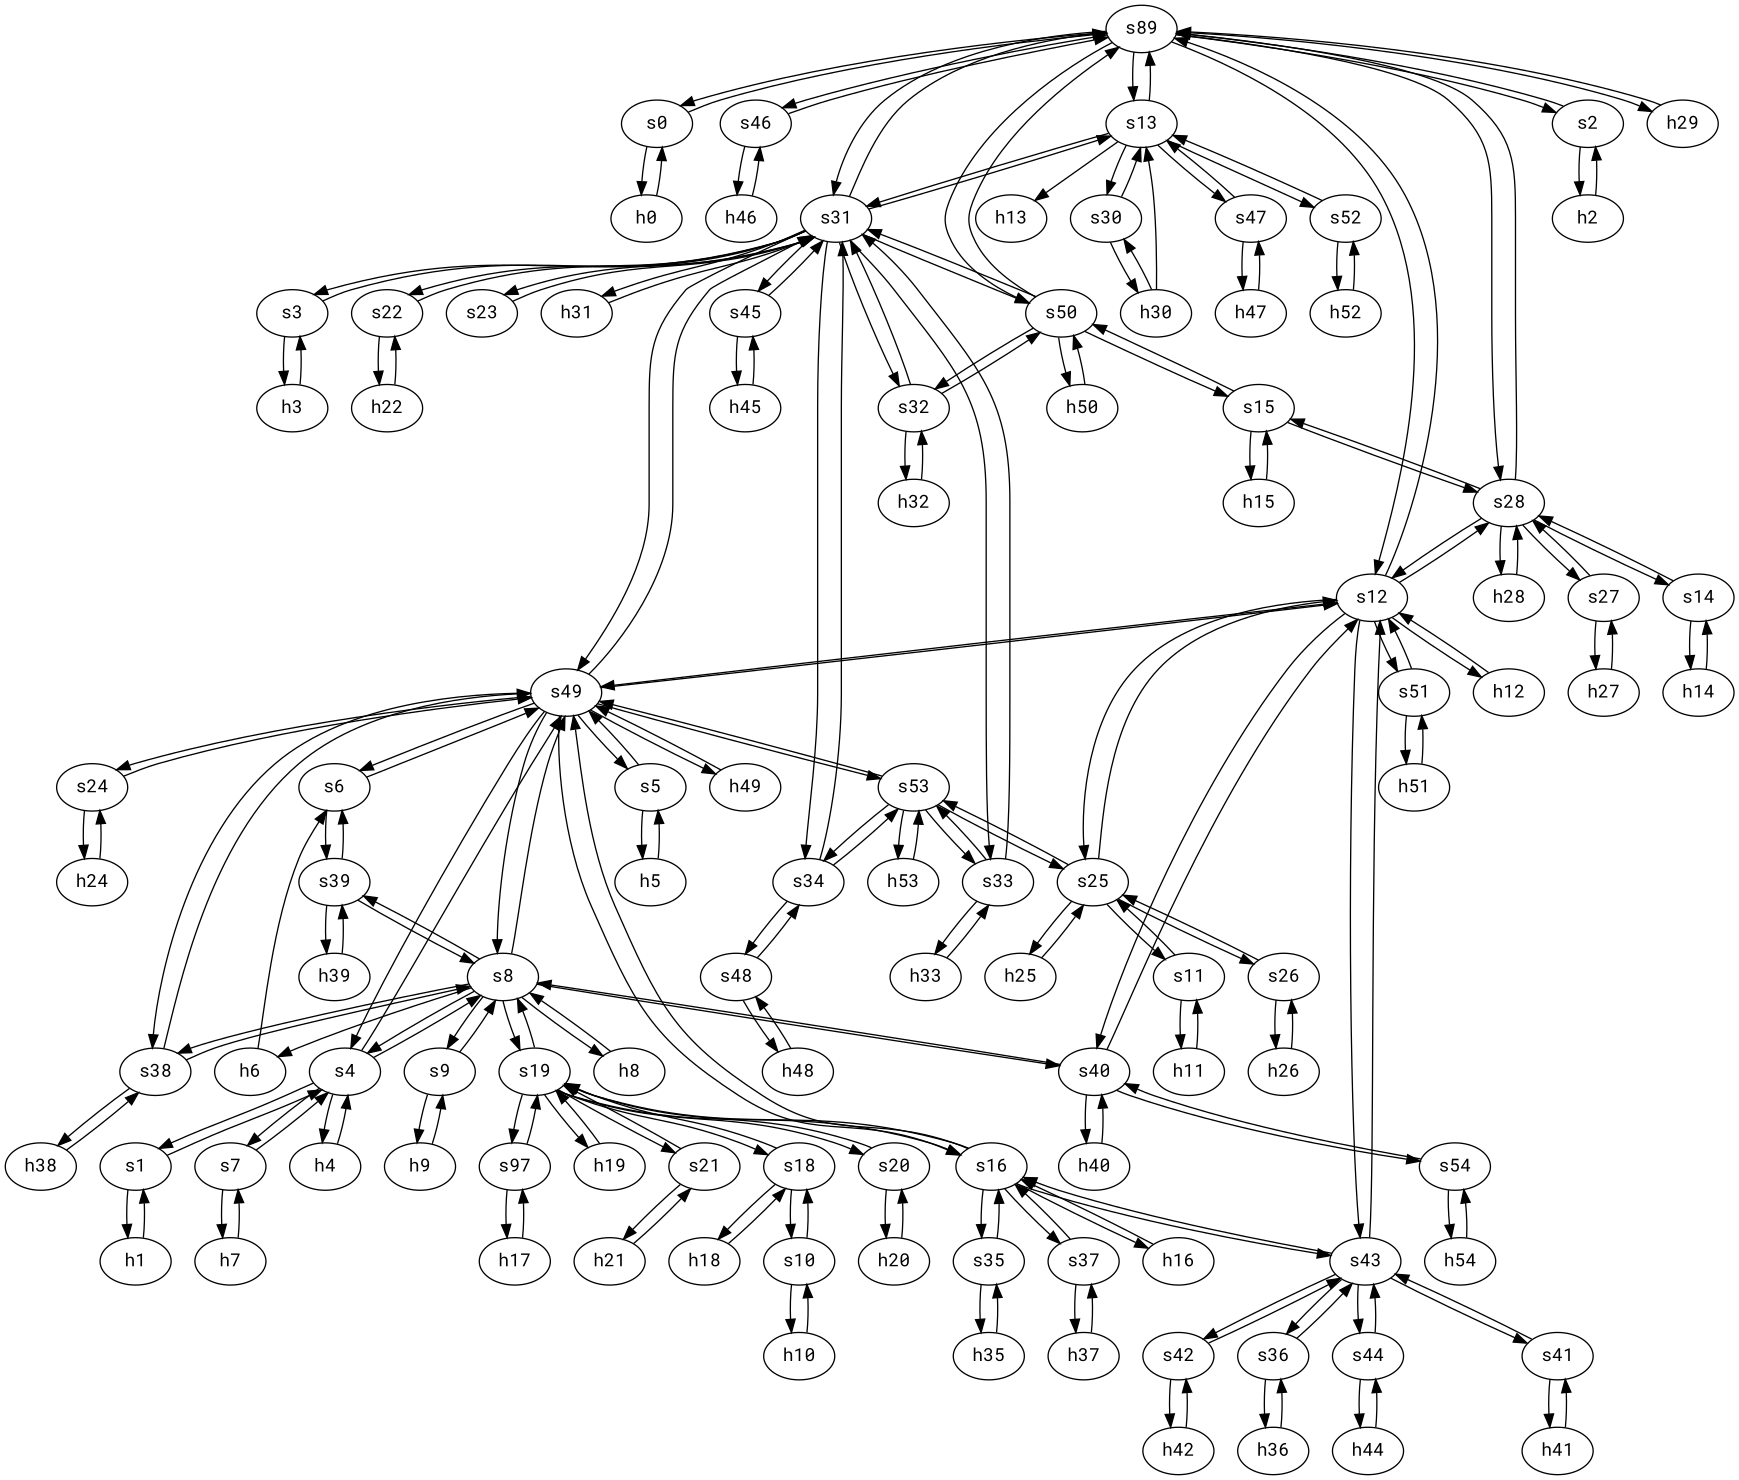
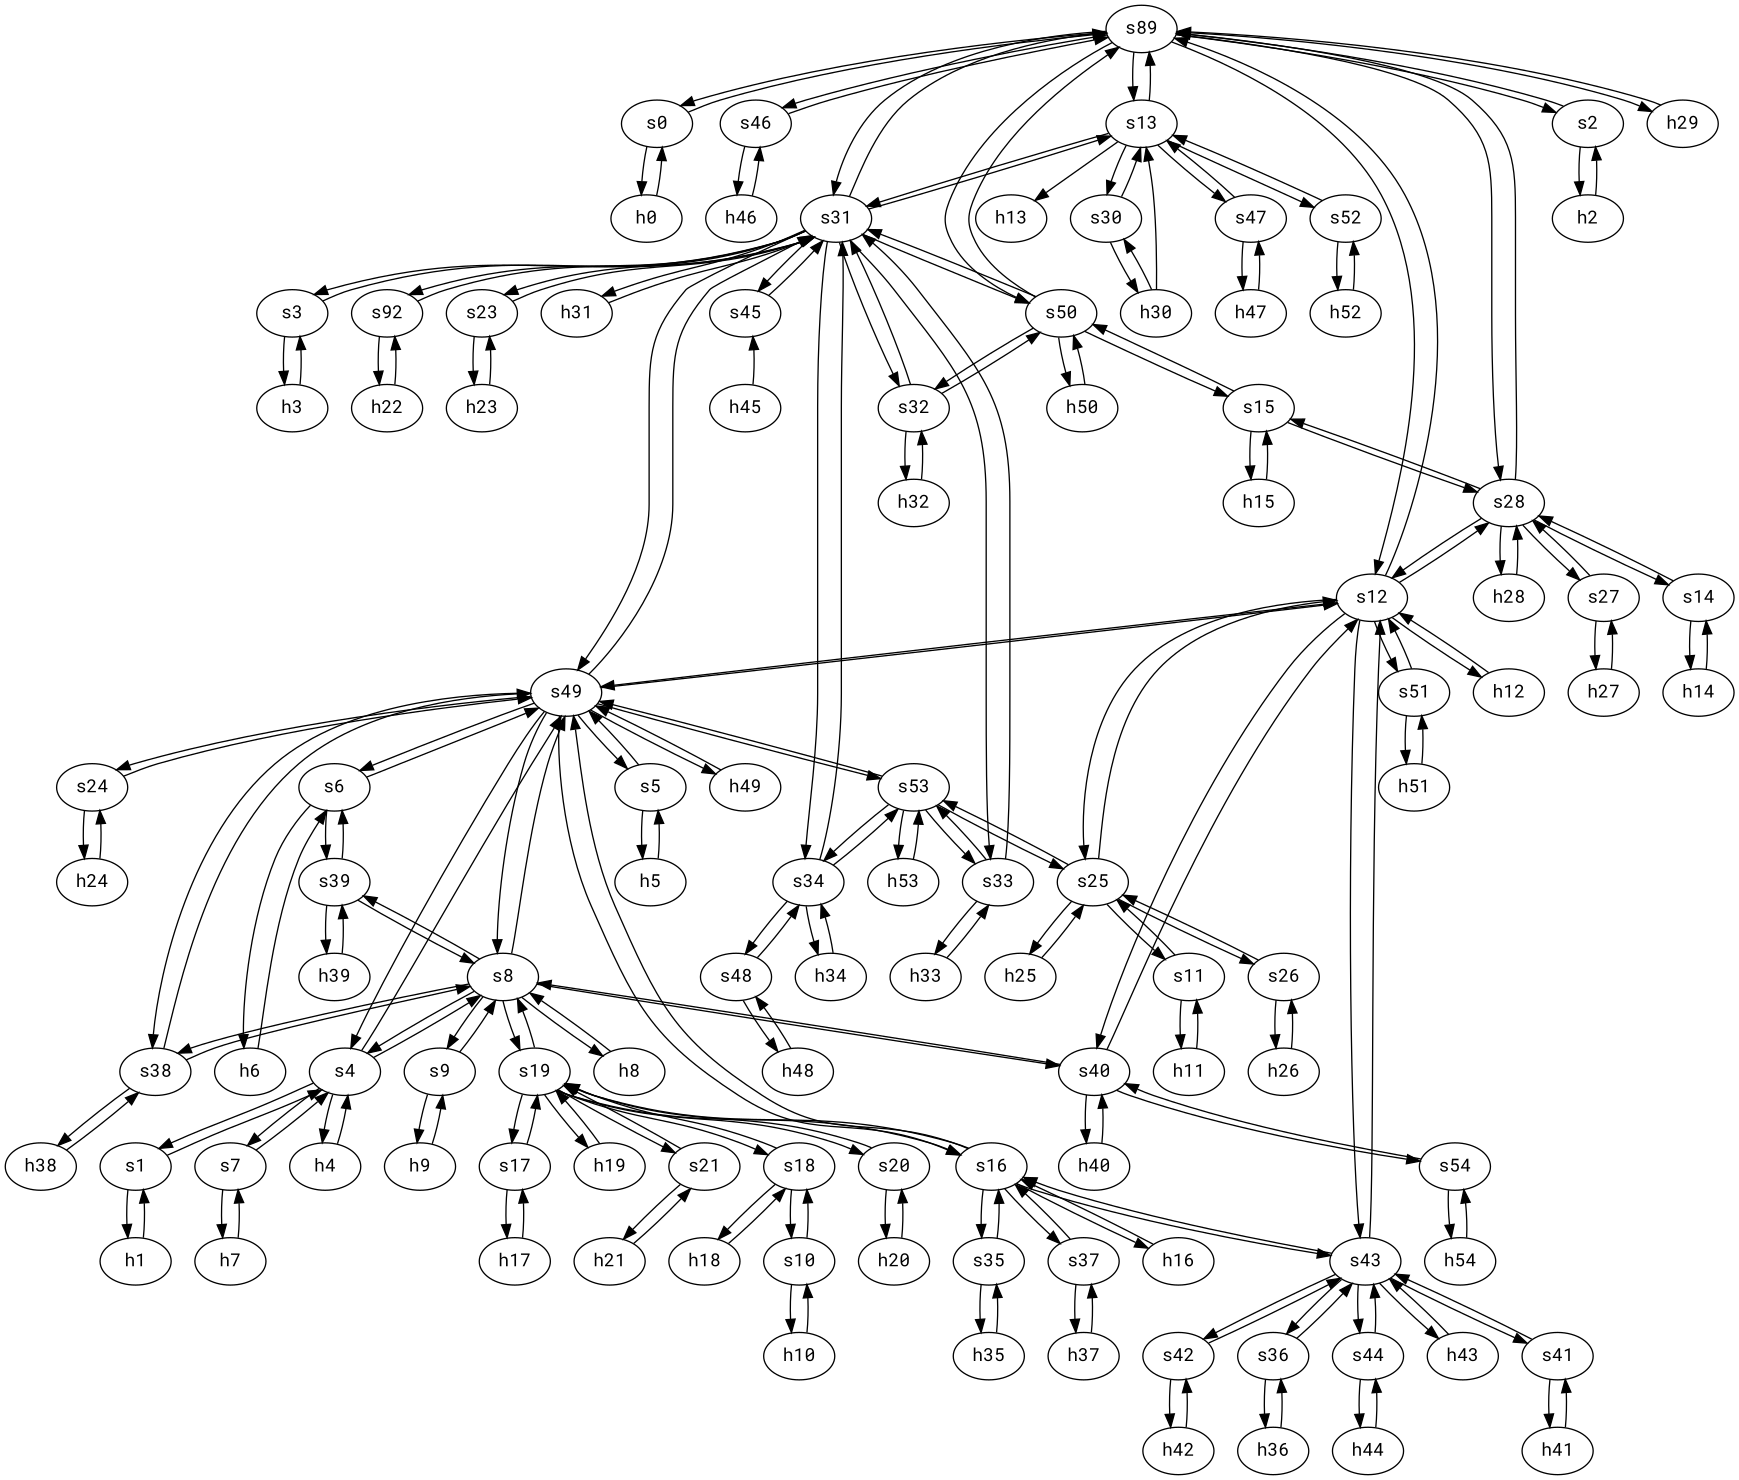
node "s22": label "s22" -> "s92"
edge "s45" -> "h45": removed
node "h23": added
node "h34": added
edge "s8" -> "h6": now "s6" -> "h6"
node "s97": label "s97" -> "s17"
node "h43": added
